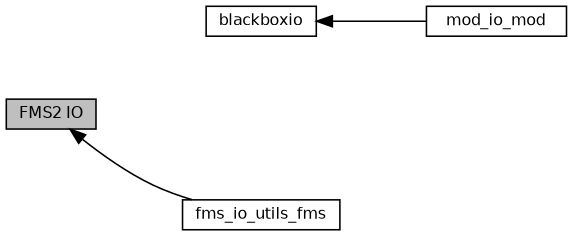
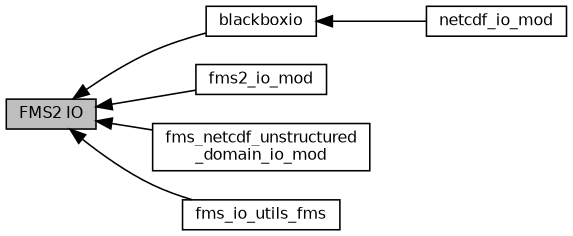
node "mod_io_mod": label "mod_io_mod" -> "netcdf_io_mod"
edge "blackboxio" -> "FMS2 IO": added
node "fms2_io_mod": added
node "fms_netcdf_unstructured _domain_io_mod": added
